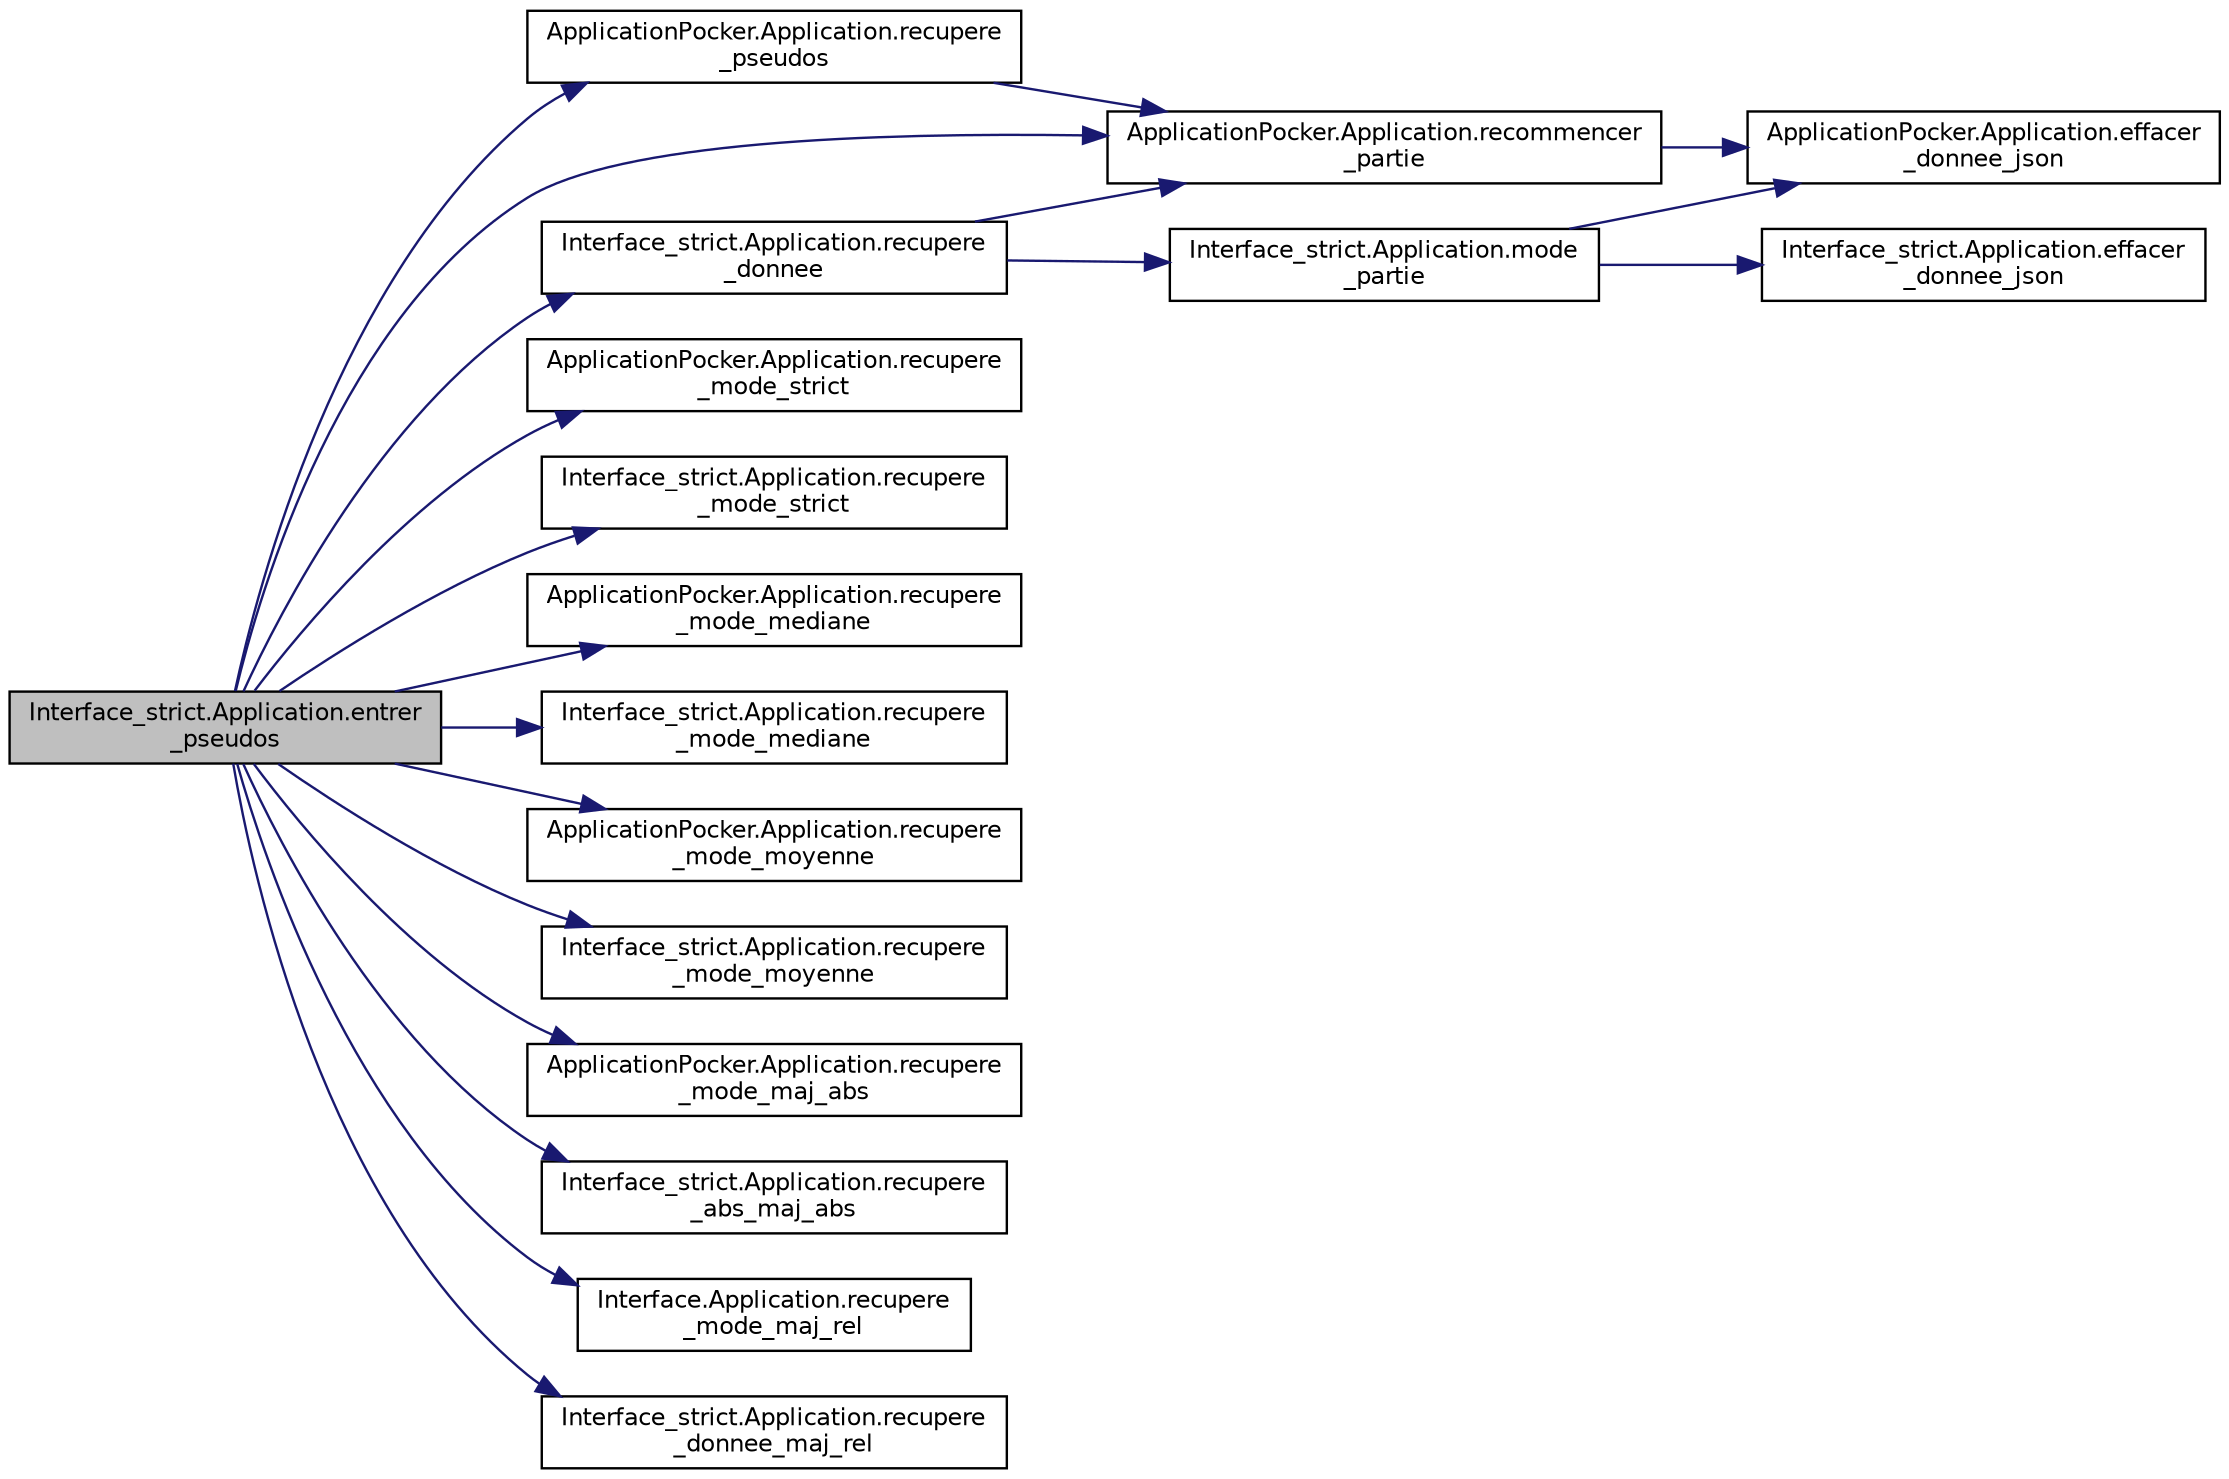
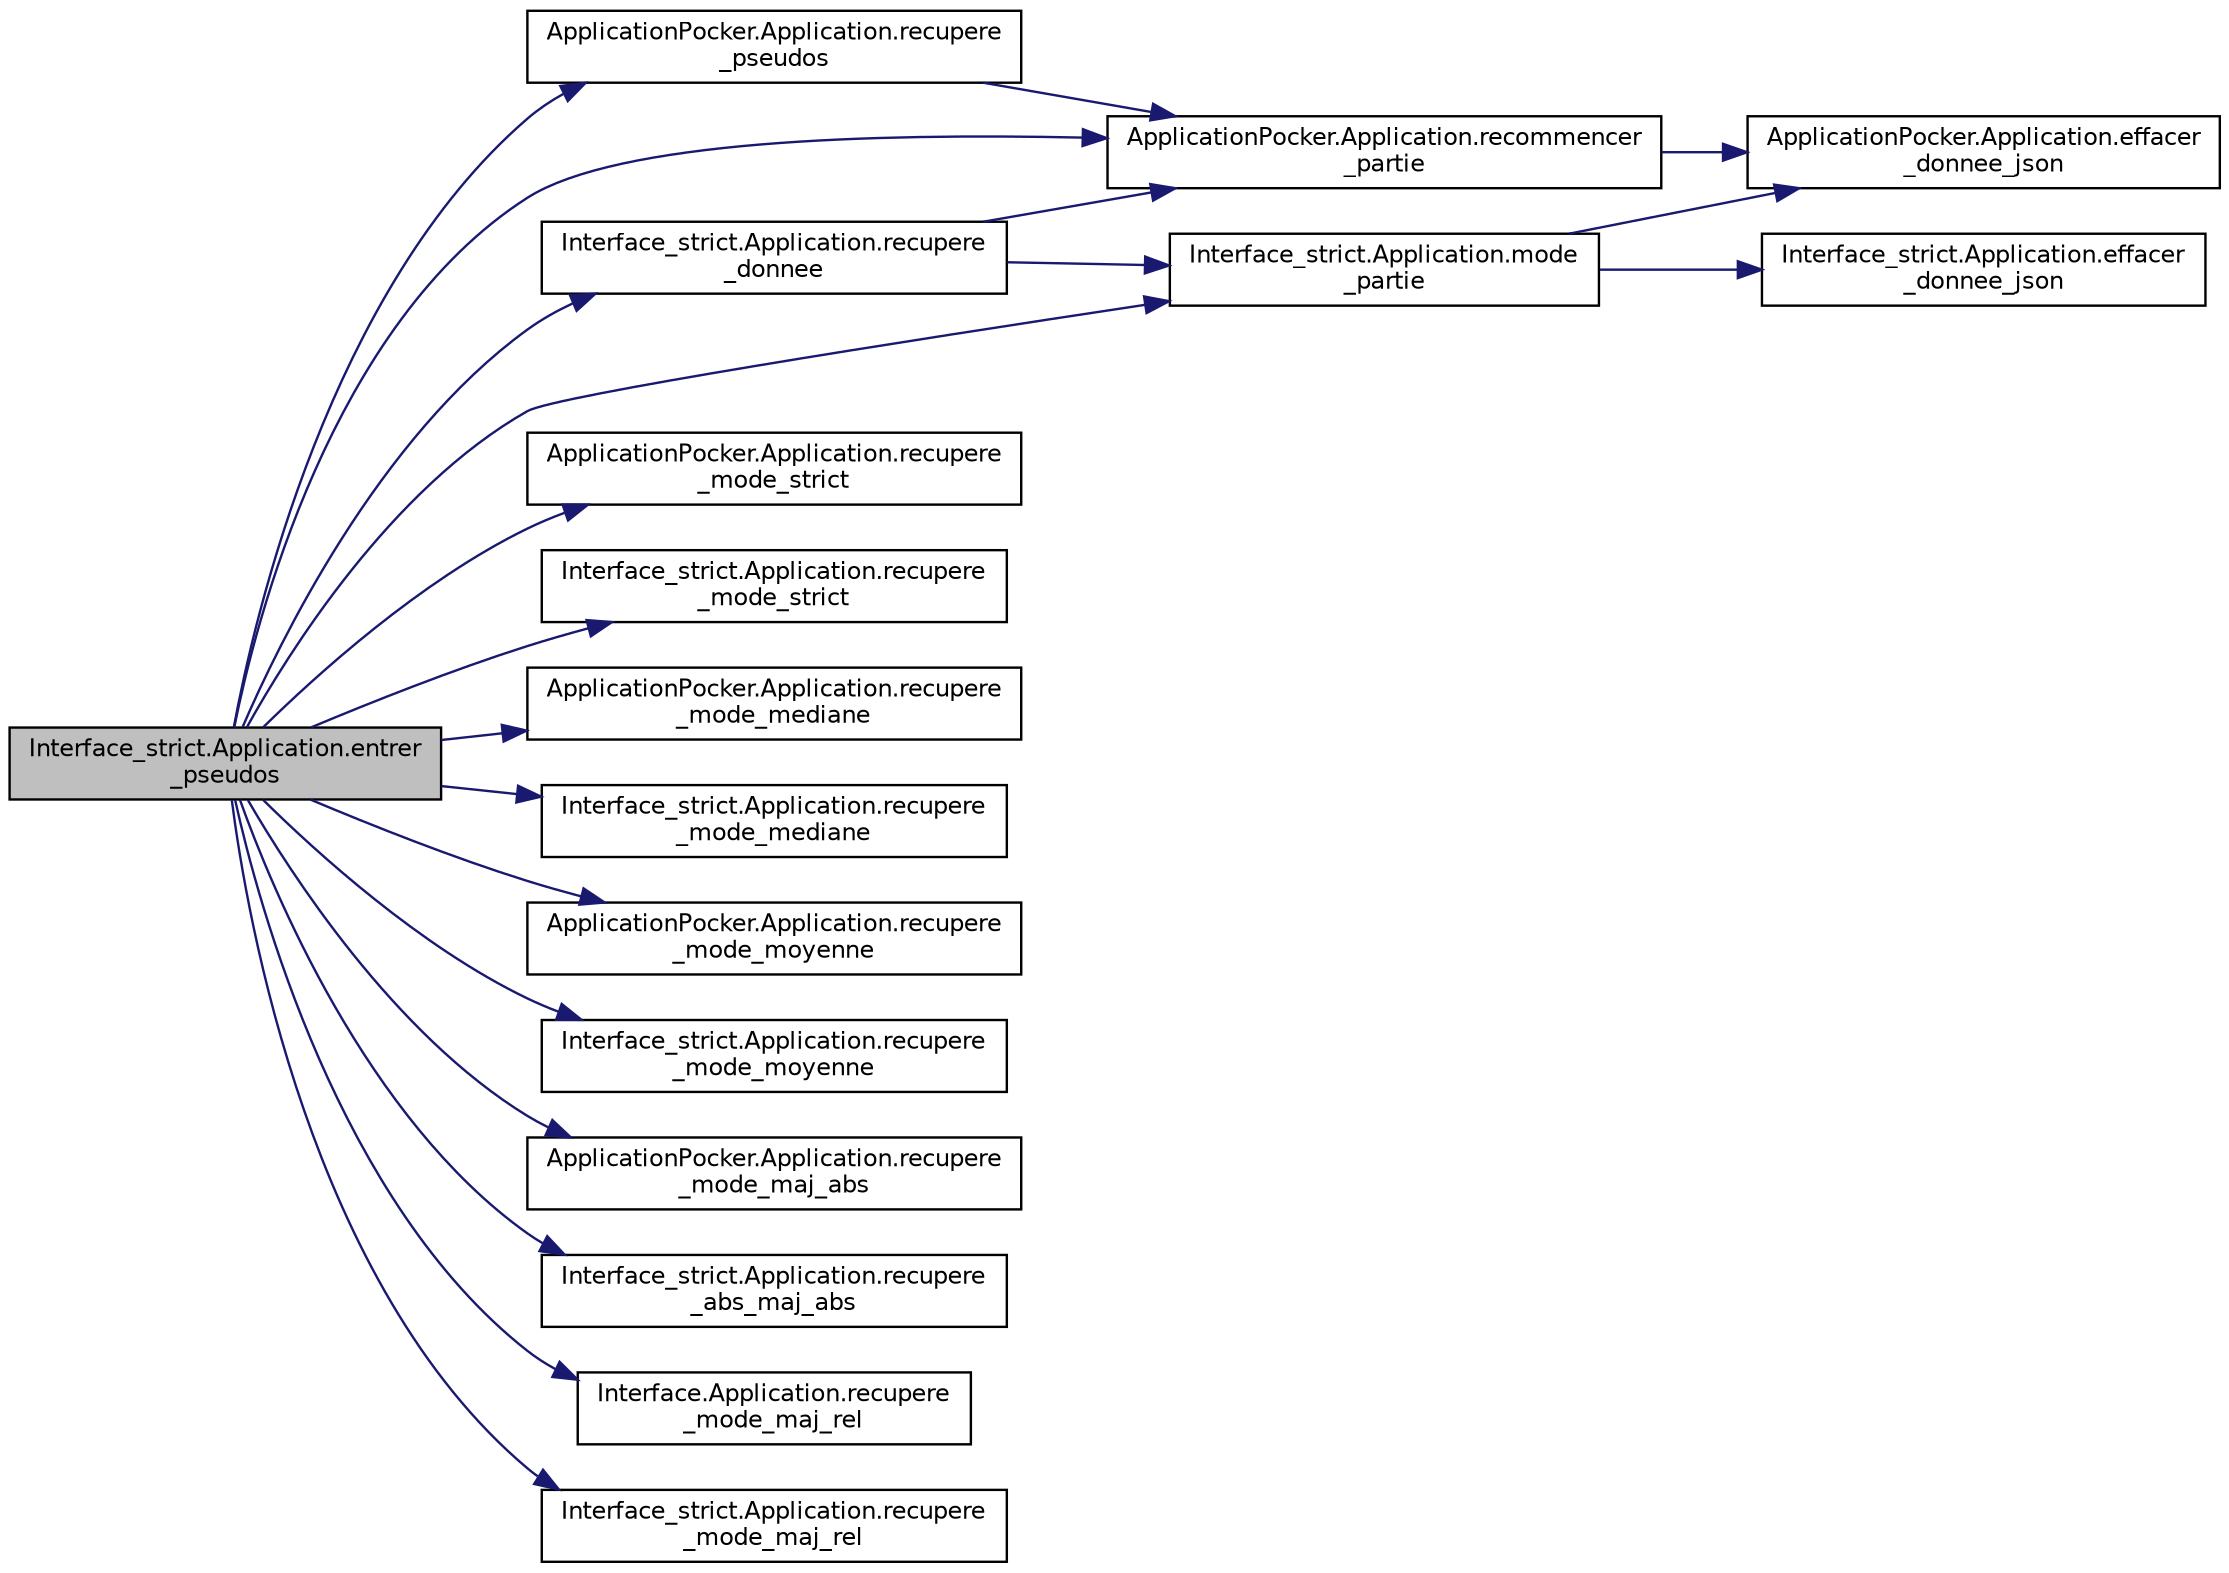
edge "Interface_strict.Application.entrer _pseudos" -> "Interface_strict.Application.mode _partie": added
node "Interface_strict.Application.recupere _donnee_maj_rel": label "Interface_strict.Application.recupere _donnee_maj_rel" -> "Interface_strict.Application.recupere _mode_maj_rel"
